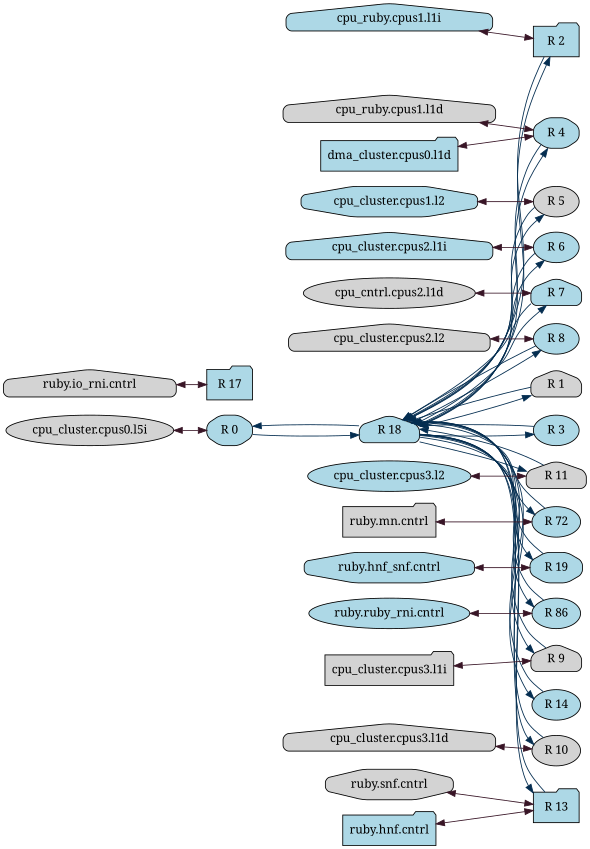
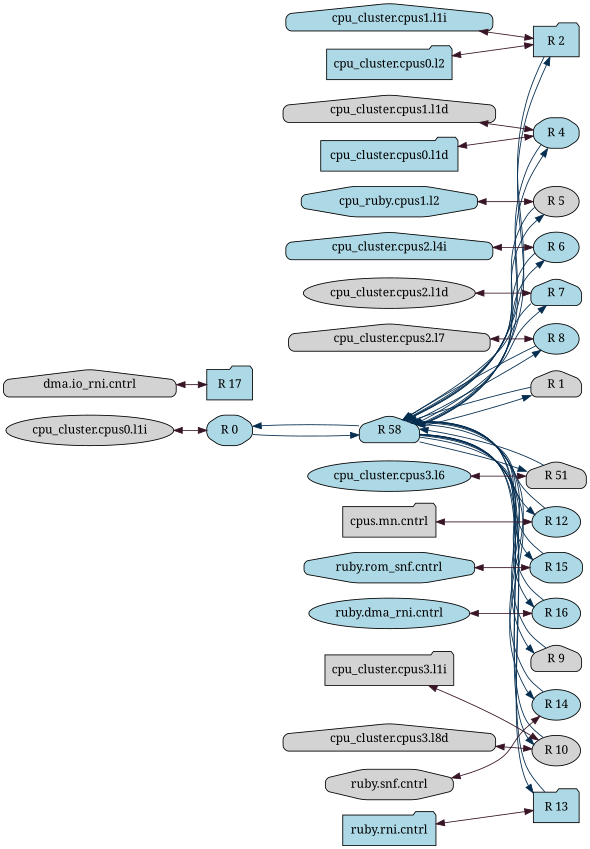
node "cpu_ruby.cpus1.l1i": label "cpu_ruby.cpus1.l1i" -> "cpu_cluster.cpus1.l1i"
node "cpu_cluster.cpus0.l2": added
node "cpu_ruby.cpus1.l1d": label "cpu_ruby.cpus1.l1d" -> "cpu_cluster.cpus1.l1d"
node "dma_cluster.cpus0.l1d": label "dma_cluster.cpus0.l1d" -> "cpu_cluster.cpus0.l1d"
node "cpu_cluster.cpus1.l2": label "cpu_cluster.cpus1.l2" -> "cpu_ruby.cpus1.l2"
node "cpu_cluster.cpus2.l1i": label "cpu_cluster.cpus2.l1i" -> "cpu_cluster.cpus2.l4i"
node "cpu_cntrl.cpus2.l1d": label "cpu_cntrl.cpus2.l1d" -> "cpu_cluster.cpus2.l1d"
node "cpu_cluster.cpus2.l2": label "cpu_cluster.cpus2.l2" -> "cpu_cluster.cpus2.l7"
node "ruby.io_rni.cntrl": label "ruby.io_rni.cntrl" -> "dma.io_rni.cntrl"
node "cpu_cluster.cpus0.l5i": label "cpu_cluster.cpus0.l5i" -> "cpu_cluster.cpus0.l1i"
node "R 18": label "R 18" -> "R 58"
node "R 3": removed
node "cpu_cluster.cpus3.l2": label "cpu_cluster.cpus3.l2" -> "cpu_cluster.cpus3.l6"
node "R 11": label "R 11" -> "R 51"
node "ruby.mn.cntrl": label "ruby.mn.cntrl" -> "cpus.mn.cntrl"
node "R 72": label "R 72" -> "R 12"
node "ruby.hnf_snf.cntrl": label "ruby.hnf_snf.cntrl" -> "ruby.rom_snf.cntrl"
node "R 19": label "R 19" -> "R 15"
node "ruby.ruby_rni.cntrl": label "ruby.ruby_rni.cntrl" -> "ruby.dma_rni.cntrl"
node "R 86": label "R 86" -> "R 16"
edge "R 9" -- "cpu_cluster.cpus3.l1i": now "R 10" -- "cpu_cluster.cpus3.l1i"
node "cpu_cluster.cpus3.l1d": label "cpu_cluster.cpus3.l1d" -> "cpu_cluster.cpus3.l8d"
edge "ruby.snf.cntrl" -- "R 13": now "ruby.snf.cntrl" -- "R 14"
node "ruby.hnf.cntrl": label "ruby.hnf.cntrl" -> "ruby.rni.cntrl"
